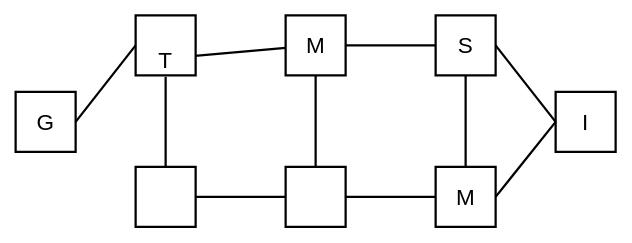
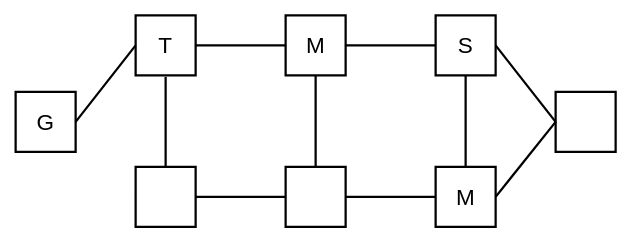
node "T": moved (165, 60) -> (165, 45)
node "I": removed
